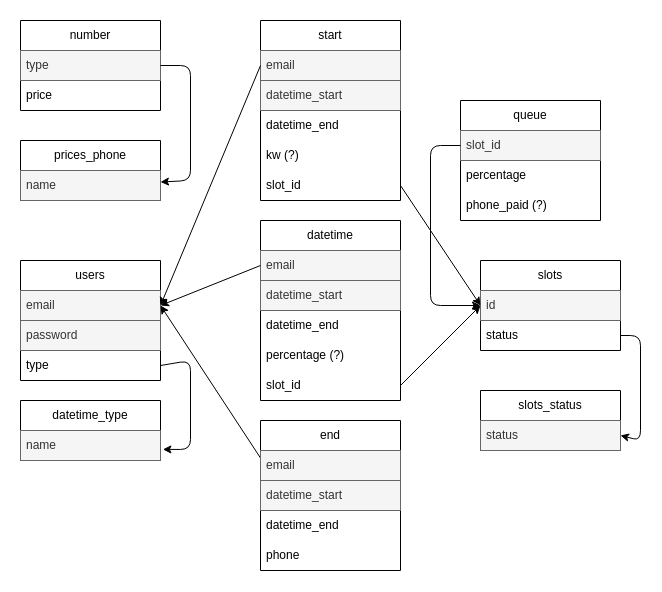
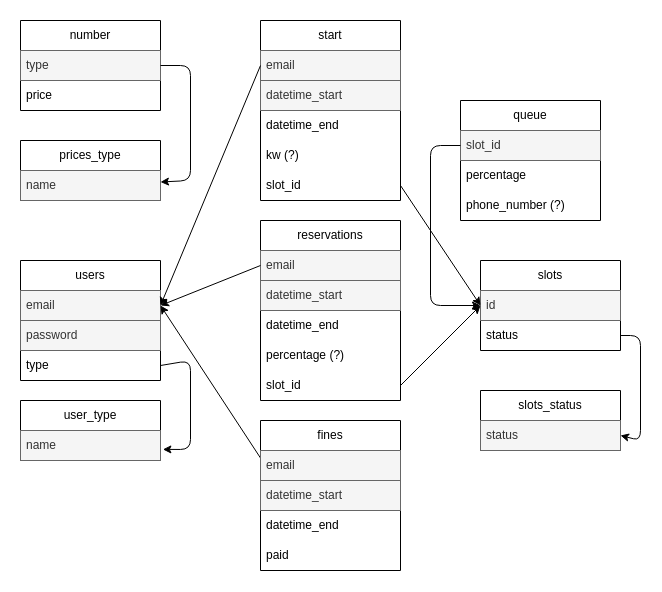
node "prices_phone": label "prices_phone" -> "prices_type"
node "phone_paid (?)": label "phone_paid (?)" -> "phone_number (?)"
node "datetime": label "datetime" -> "reservations"
node "datetime_type": label "datetime_type" -> "user_type"
node "end": label "end" -> "fines"
node "phone": label "phone" -> "paid"
